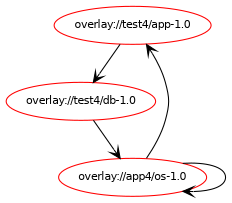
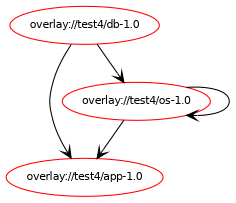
edge "overlay://test4/app-1.0" -> "overlay://test4/db-1.0": reversed
node "overlay://app4/os-1.0": label "overlay://app4/os-1.0" -> "overlay://test4/os-1.0"
